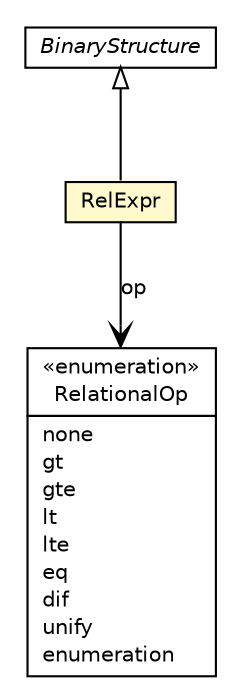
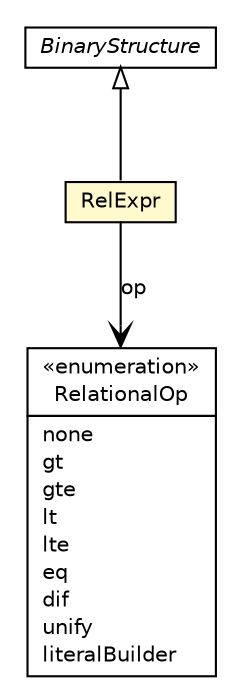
node "RelationalOp": text "enumeration" -> "literalBuilder"
